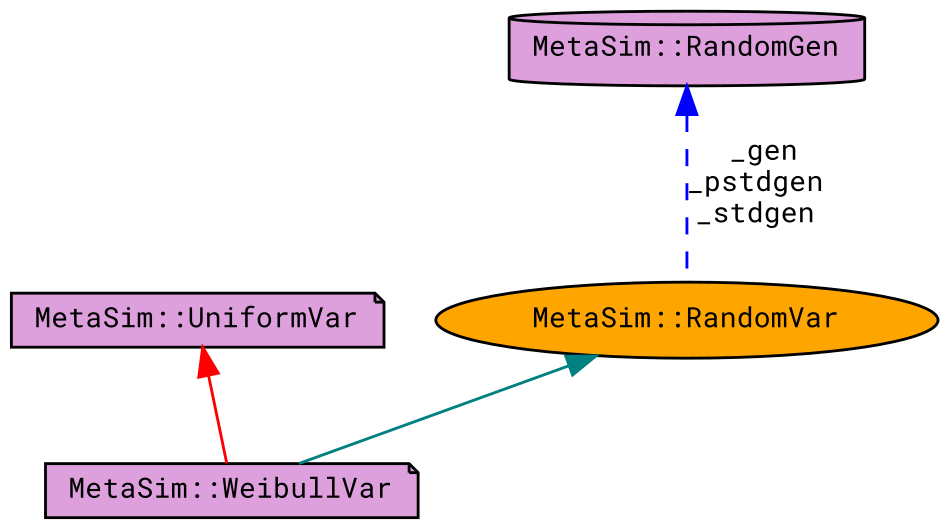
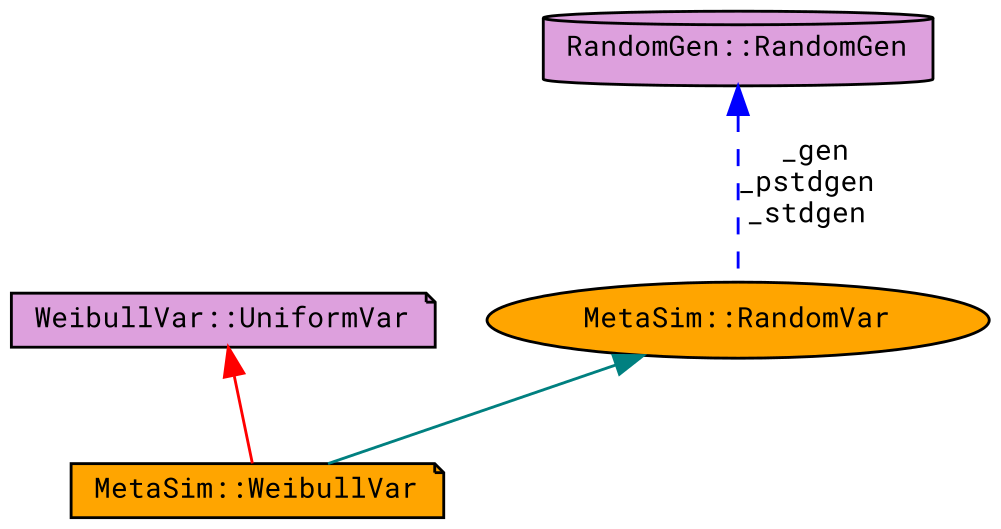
node "MetaSim::RandomGen": label "MetaSim::RandomGen" -> "RandomGen::RandomGen"
node "MetaSim::UniformVar": label "MetaSim::UniformVar" -> "WeibullVar::UniformVar"
node "MetaSim::WeibullVar": fillcolor plum -> orange
